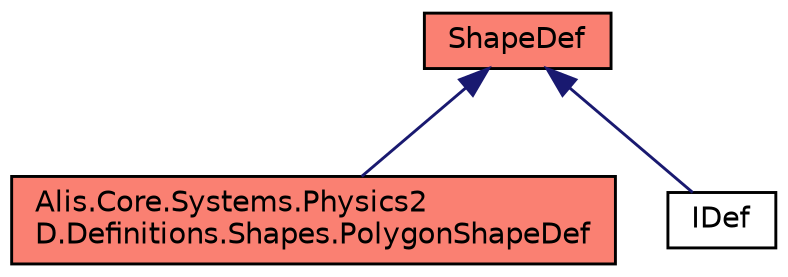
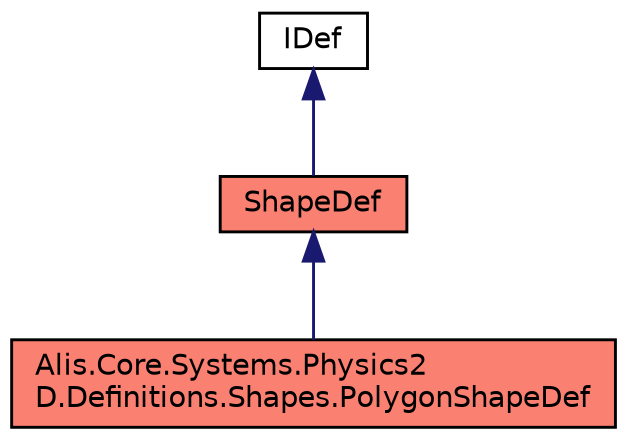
edge "IDef" -> "ShapeDef": reversed
